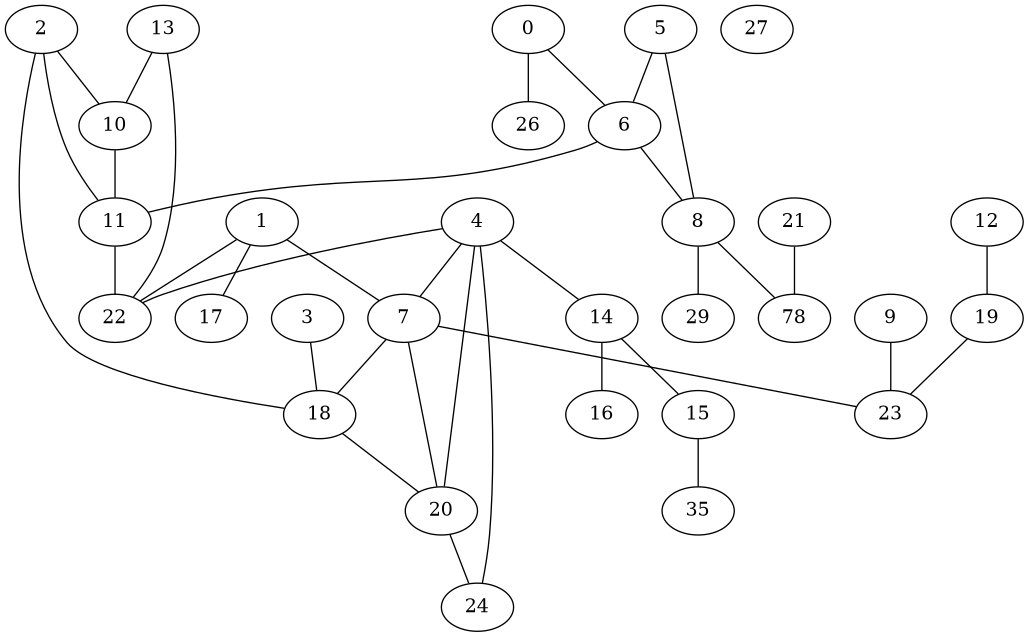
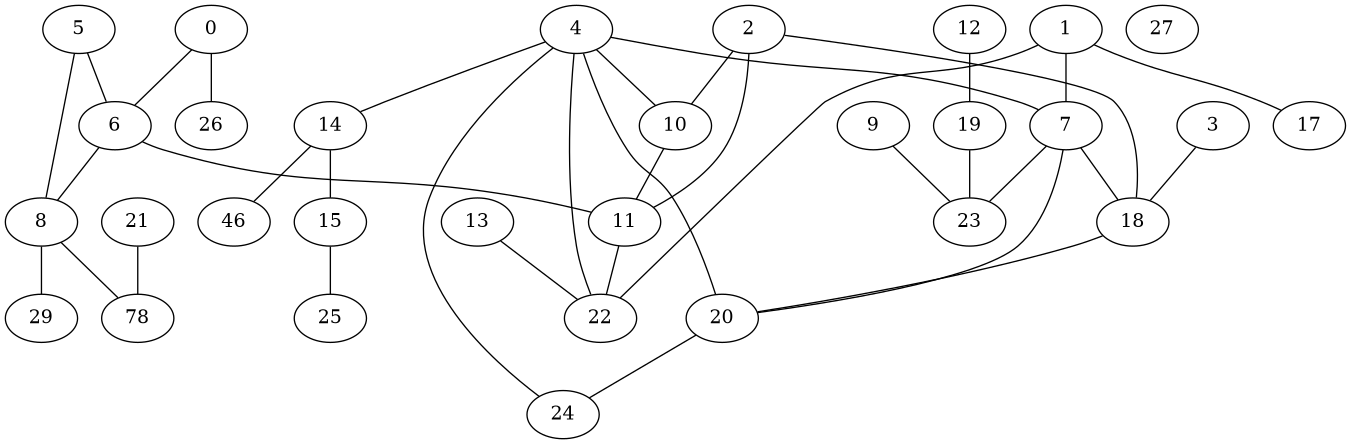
edge "13" -- "10": now "4" -- "10"
node "16": label "16" -> "46"
node "35": label "35" -> "25"
